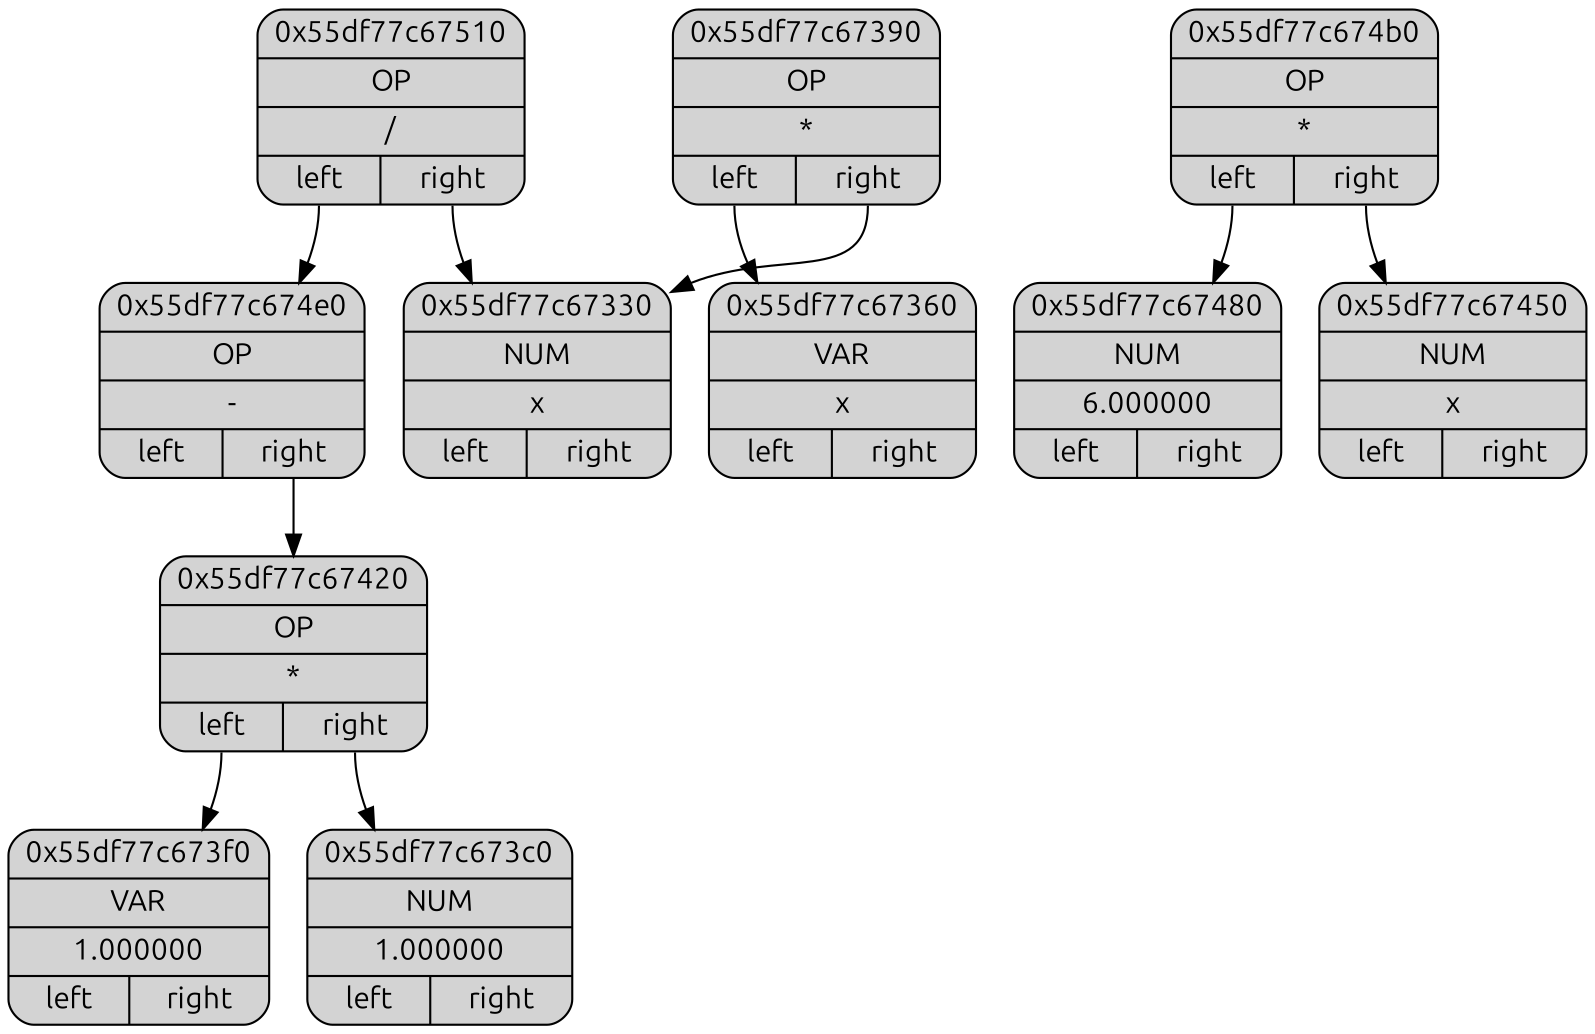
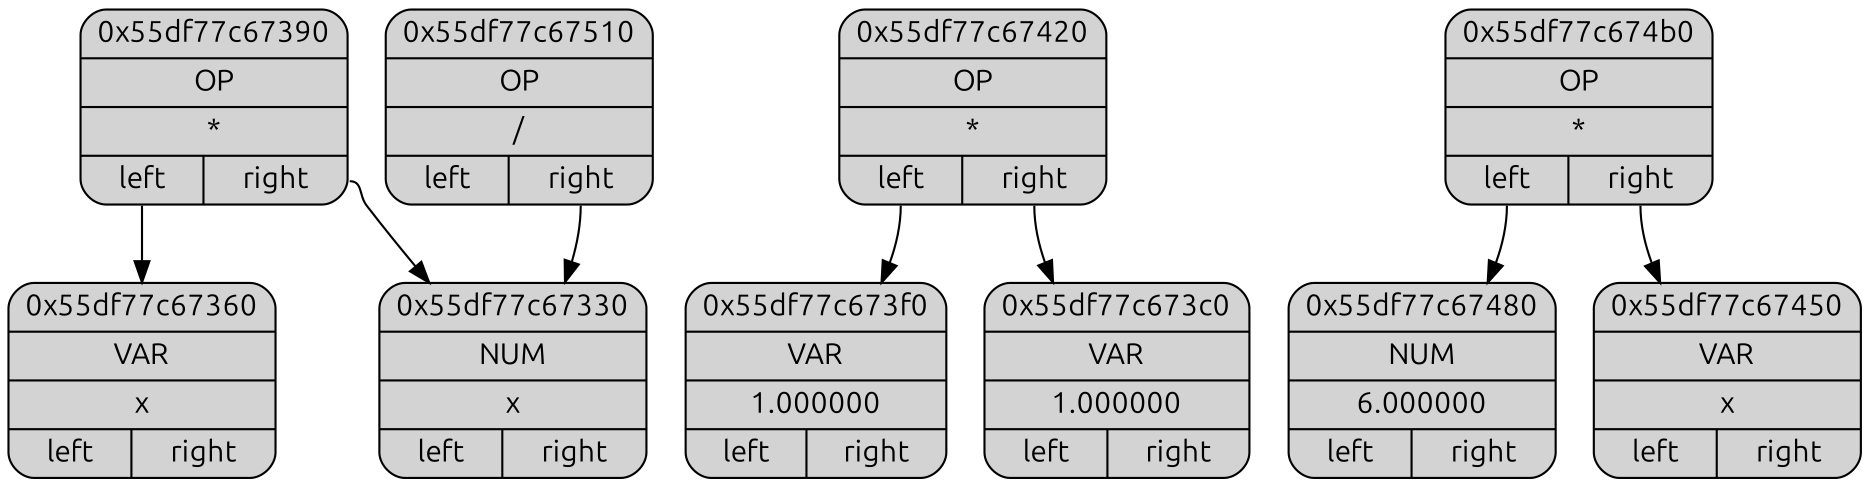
node "0x55df77c67450": text "NUM" -> "VAR"
node "0x55df77c674e0": removed
node "0x55df77c673c0": text "NUM" -> "VAR"
